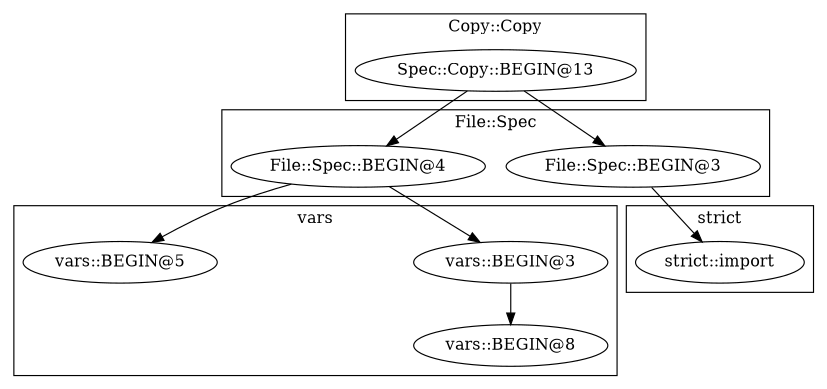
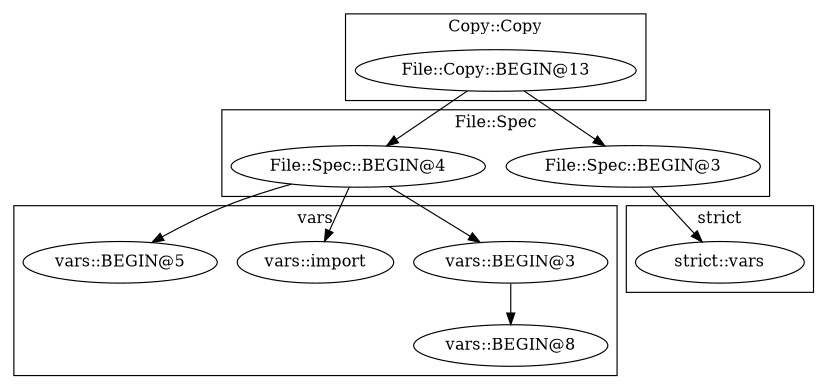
node "Spec::Copy::BEGIN@13": label "Spec::Copy::BEGIN@13" -> "File::Copy::BEGIN@13"
node "vars::import": added
node "strict::import": label "strict::import" -> "strict::vars"
